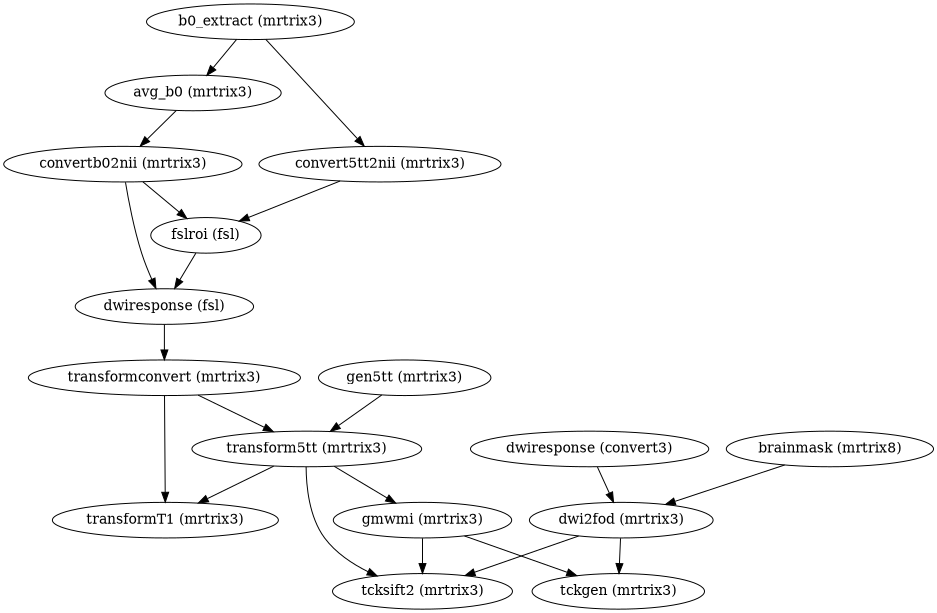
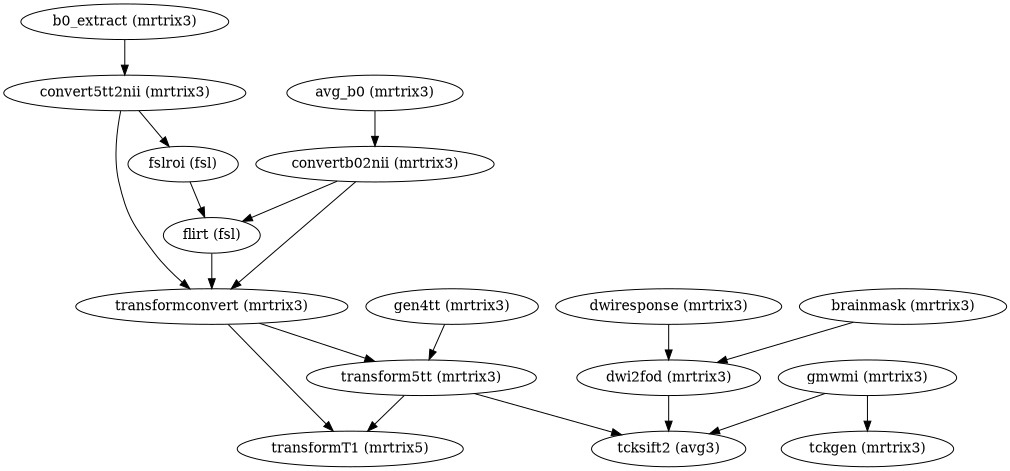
edge "b0_extract (mrtrix3)" -> "avg_b0 (mrtrix3)": removed
edge "convertb02nii (mrtrix3)" -> "fslroi (fsl)": now "convertb02nii (mrtrix3)" -> "transformconvert (mrtrix3)"
edge "convert5tt2nii (mrtrix3)" -> "transformconvert (mrtrix3)": added
node "dwiresponse (fsl)": label "dwiresponse (fsl)" -> "flirt (fsl)"
node "gen5tt (mrtrix3)": label "gen5tt (mrtrix3)" -> "gen4tt (mrtrix3)"
node "dwiresponse (convert3)": label "dwiresponse (convert3)" -> "dwiresponse (mrtrix3)"
node "brainmask (mrtrix8)": label "brainmask (mrtrix8)" -> "brainmask (mrtrix3)"
edge "transform5tt (mrtrix3)" -> "gmwmi (mrtrix3)": removed
node "transformT1 (mrtrix3)": label "transformT1 (mrtrix3)" -> "transformT1 (mrtrix5)"
edge "dwi2fod (mrtrix3)" -> "tckgen (mrtrix3)": removed
node "tcksift2 (mrtrix3)": label "tcksift2 (mrtrix3)" -> "tcksift2 (avg3)"
